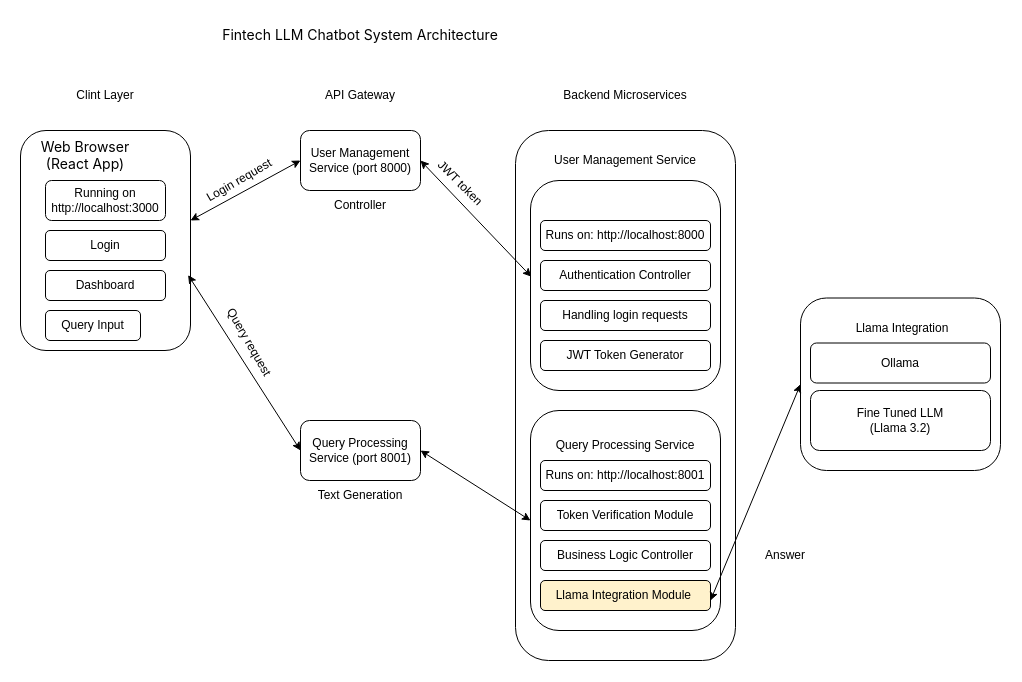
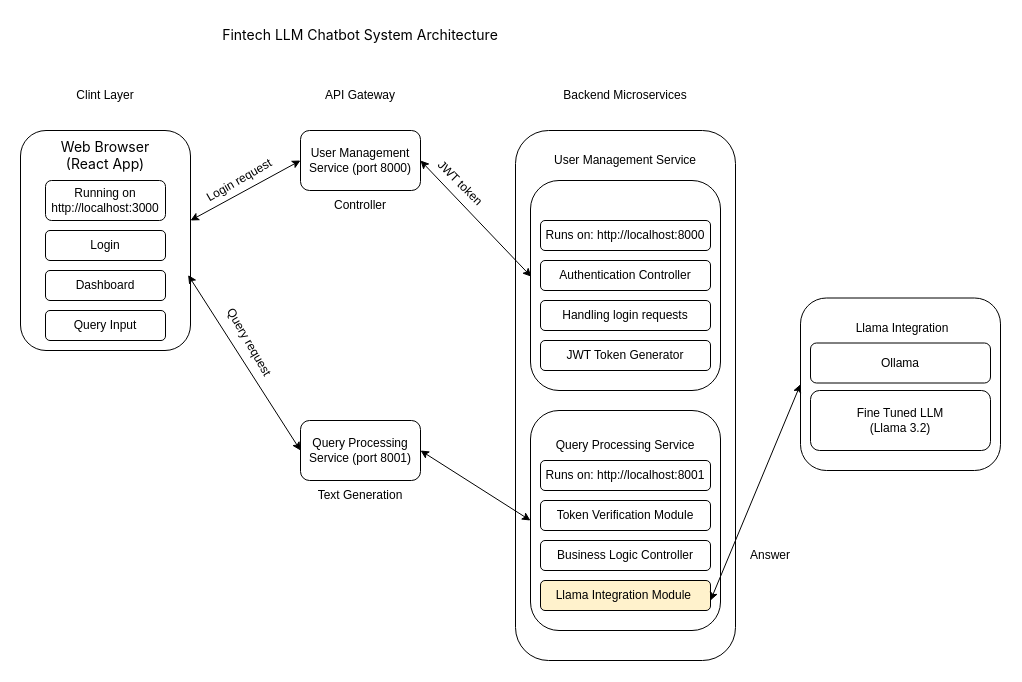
node "Web Browser (React App)": moved (86, 156) -> (106, 156)
node "Query Input": size 95x30 -> 120x30
node "Answer": moved (786, 556) -> (771, 556)
